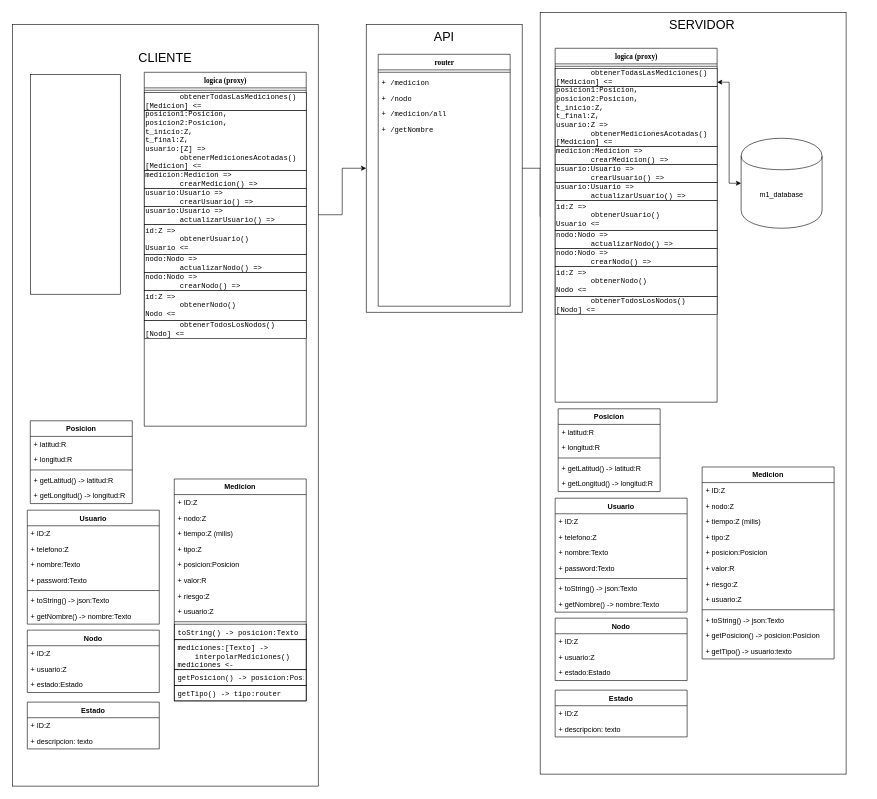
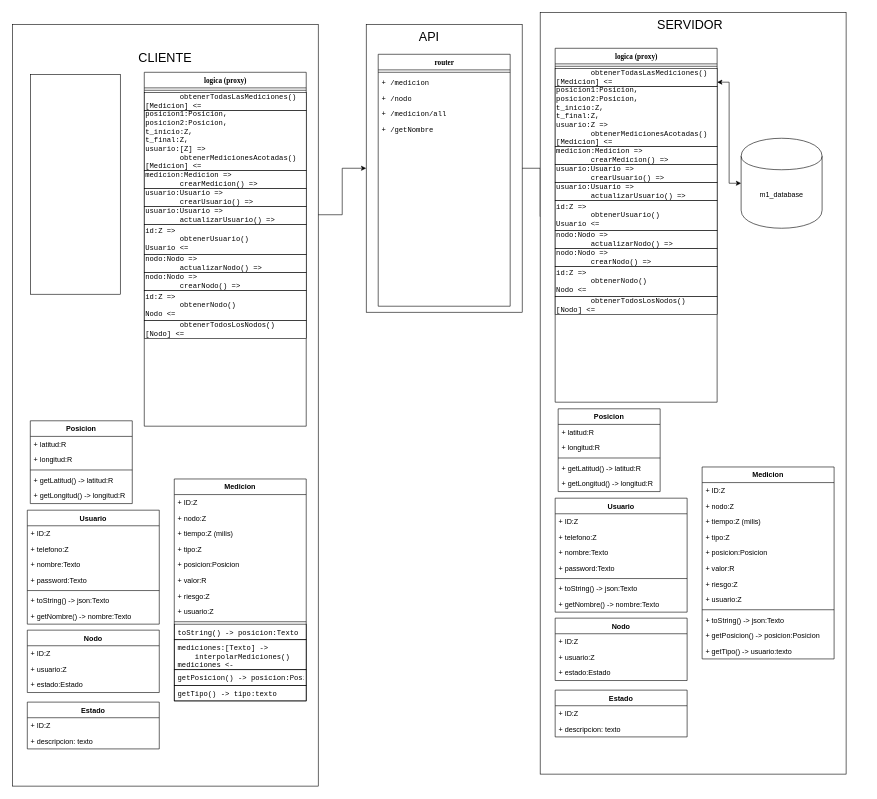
node "SERVIDOR": moved (702, 24) -> (690, 24)
node "API": moved (444, 36) -> (429, 36)
node "getTipo() -> tipo:router": label "getTipo() -> tipo:router" -> "getTipo() -> tipo:texto"
